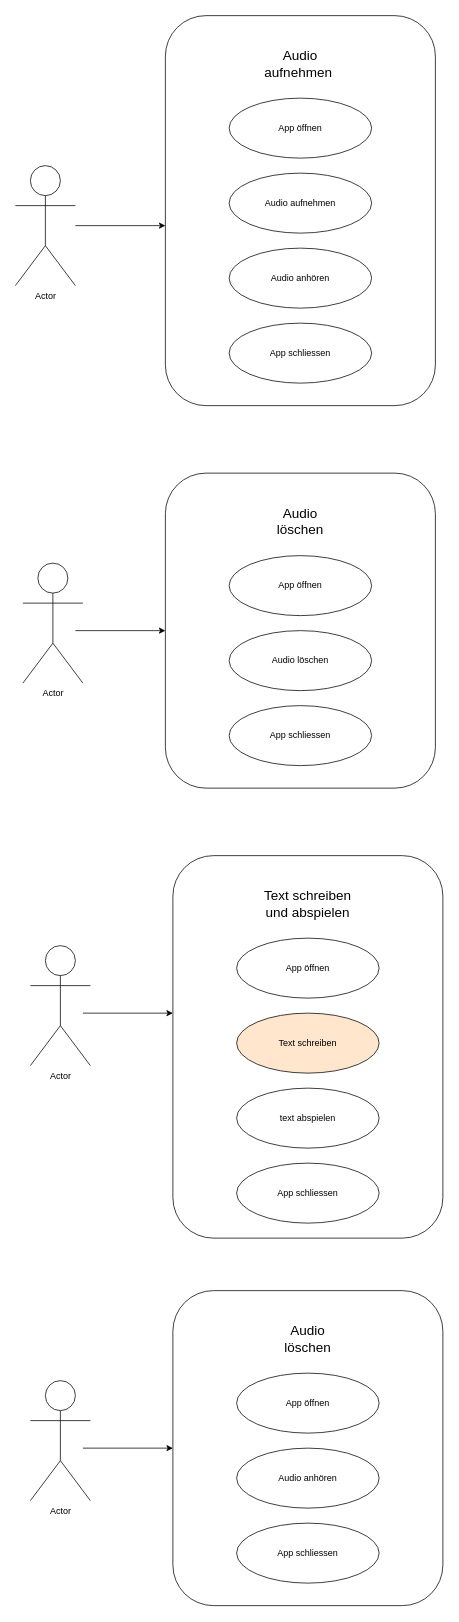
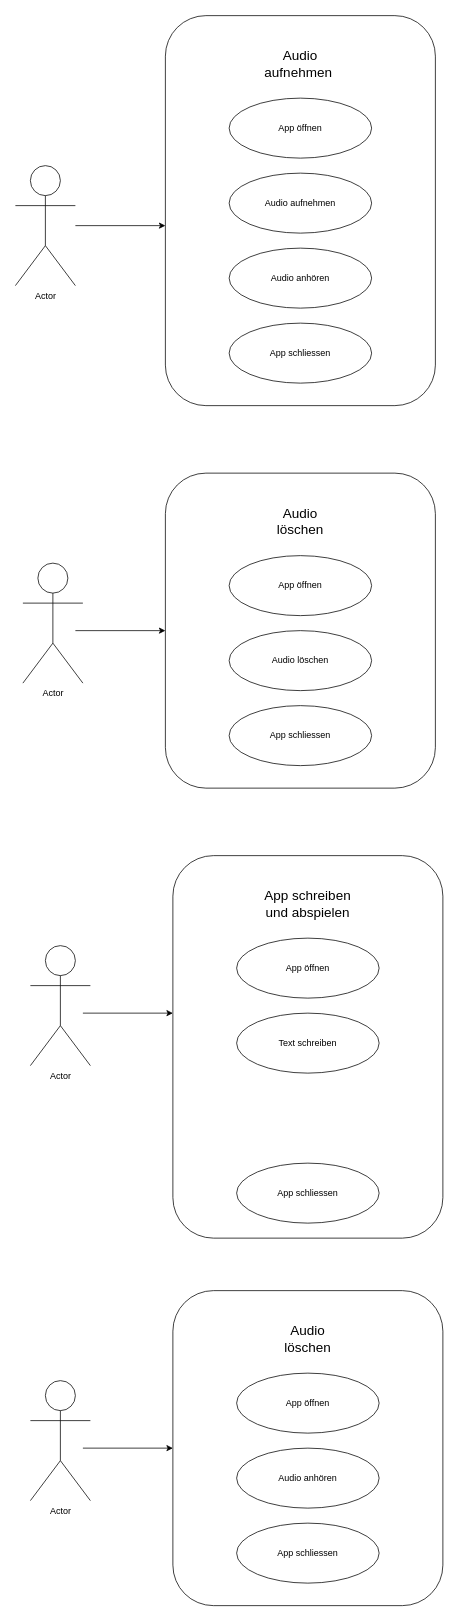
node "Text schreiben und abspielen": label "Text schreiben und abspielen" -> "App schreiben und abspielen"
node "Text schreiben": fillcolor #ffe6cc -> #ffffff
node "text abspielen": removed
